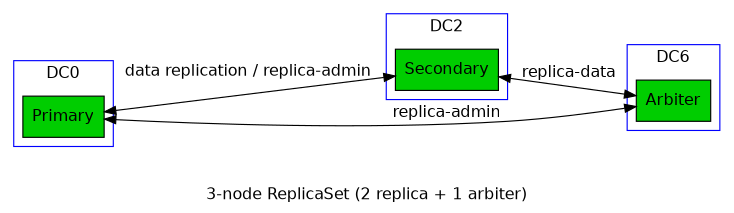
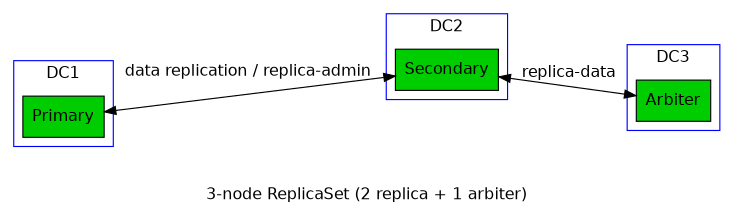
cluster "DC6": label "DC6" -> "DC3"
cluster "DC0": label "DC0" -> "DC1"
edge "Arbiter" -- "Primary": removed, label "replica-admin"
